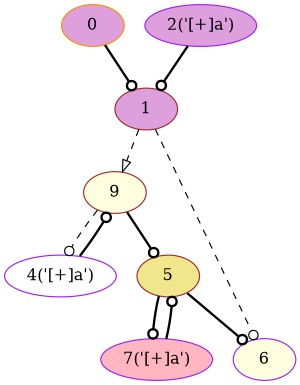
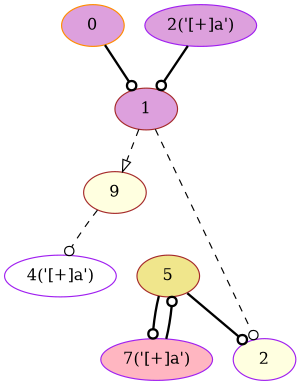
edge "9" -> "5": removed
edge "4('[+]a')" -> "9": removed
node "6": label "6" -> "2"
